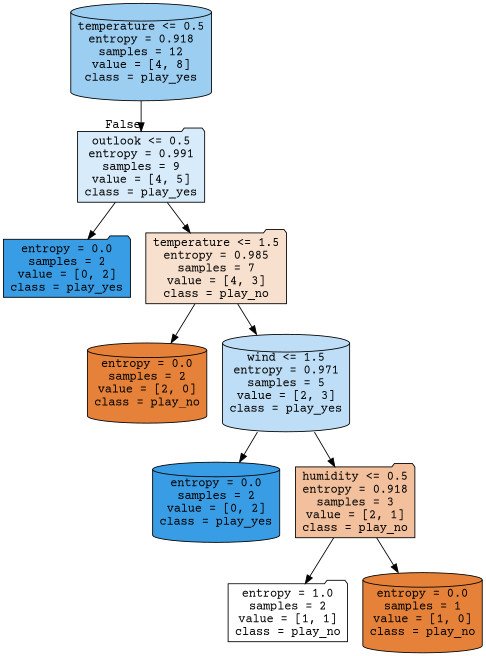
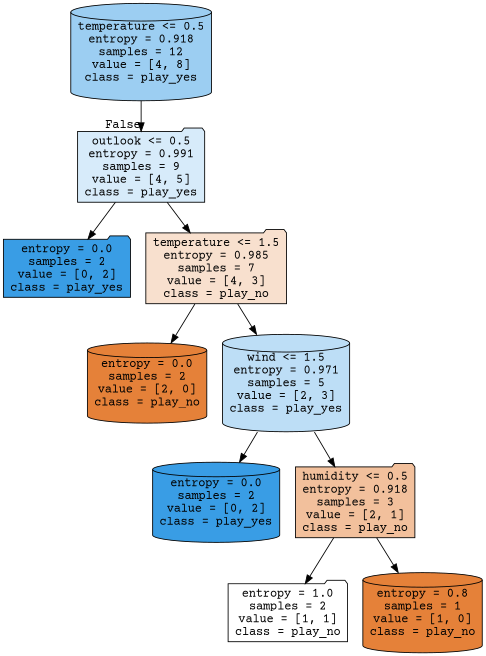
node "entropy = 0.0 samples = 1 value = [1, 0] class = play_no": label "entropy = 0.0 samples = 1 value = [1, 0] class = play_no" -> "entropy = 0.8 samples = 1 value = [1, 0] class = play_no"
